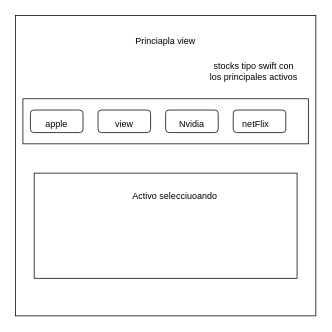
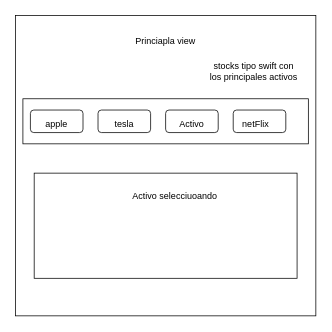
node "view": label "view" -> "tesla"
node "Nvidia": label "Nvidia" -> "Activo"
